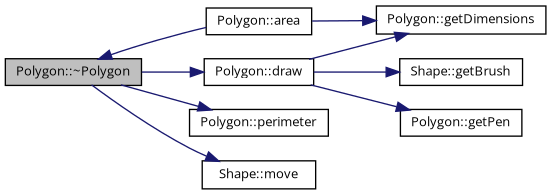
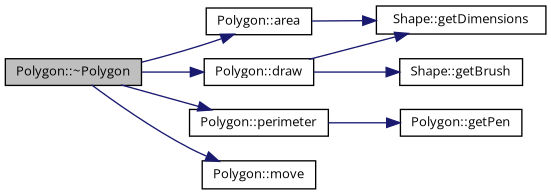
node "Polygon::getDimensions": label "Polygon::getDimensions" -> "Shape::getDimensions"
edge "Polygon::area" -> "Polygon::~Polygon": reversed
edge "Polygon::draw" -> "Polygon::getPen": now "Polygon::perimeter" -> "Polygon::getPen"
node "Shape::move": label "Shape::move" -> "Polygon::move"
